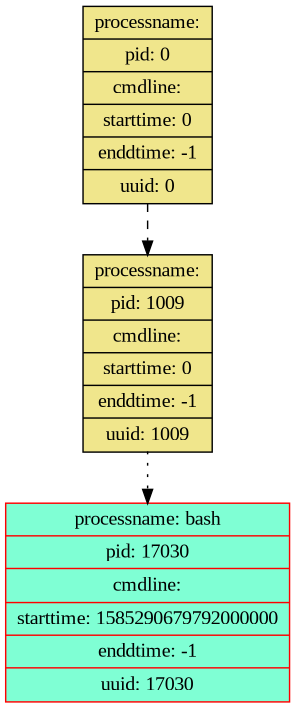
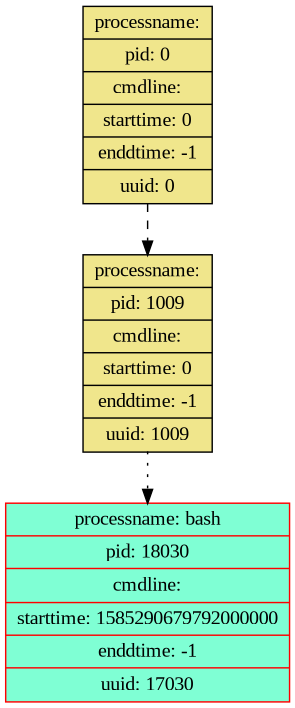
node "processname: bash": text "pid: 17030" -> "pid: 18030"
